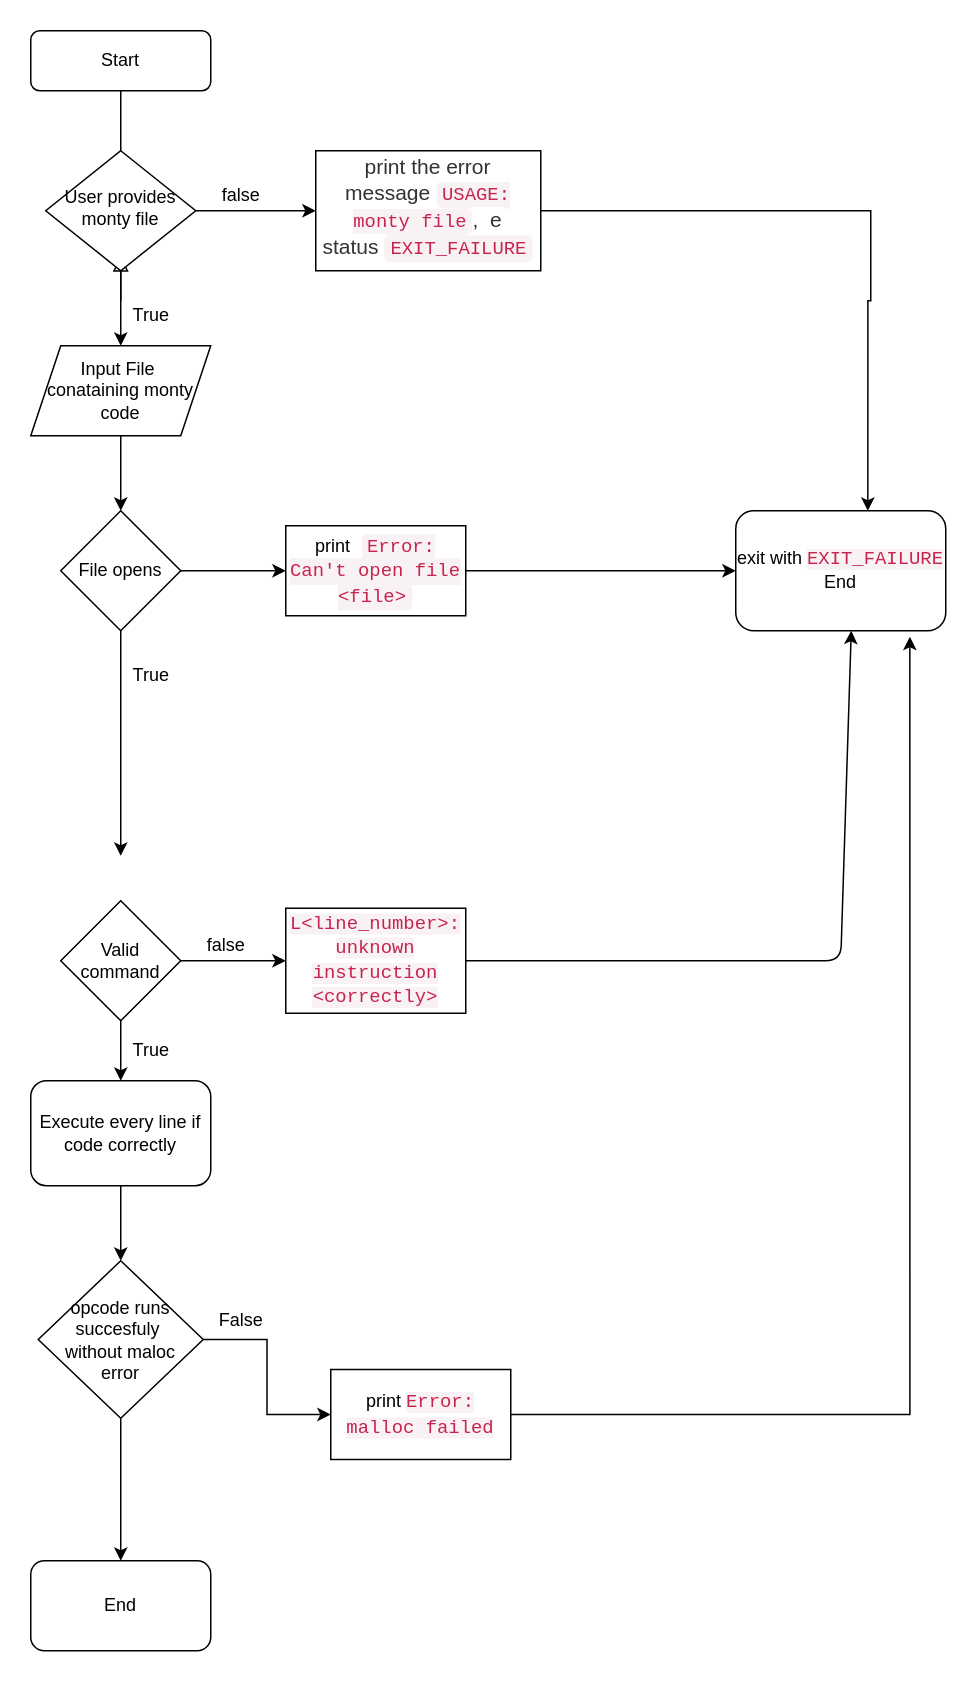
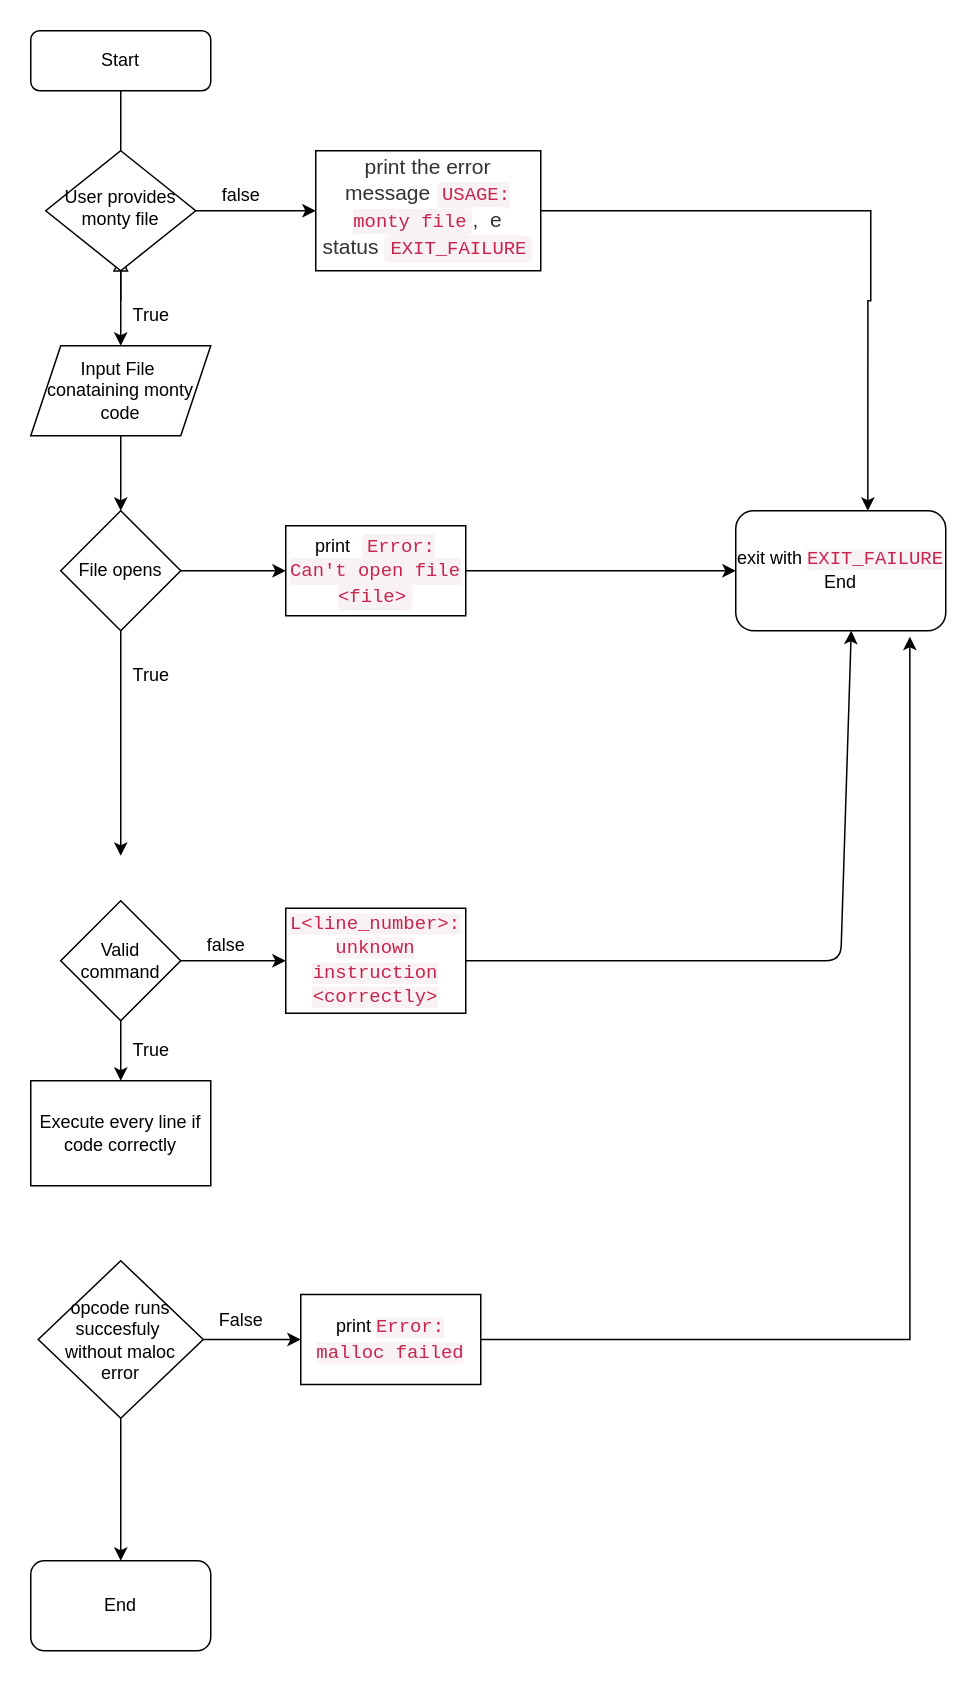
node "Execute every line if code correctly": shape rounded rectangle -> rectangle
edge "Execute every line if code correctly" -> "opcode runs succesfuly without maloc error": removed
node "print Error: malloc failed": moved (421, 1415) -> (391, 1340)
